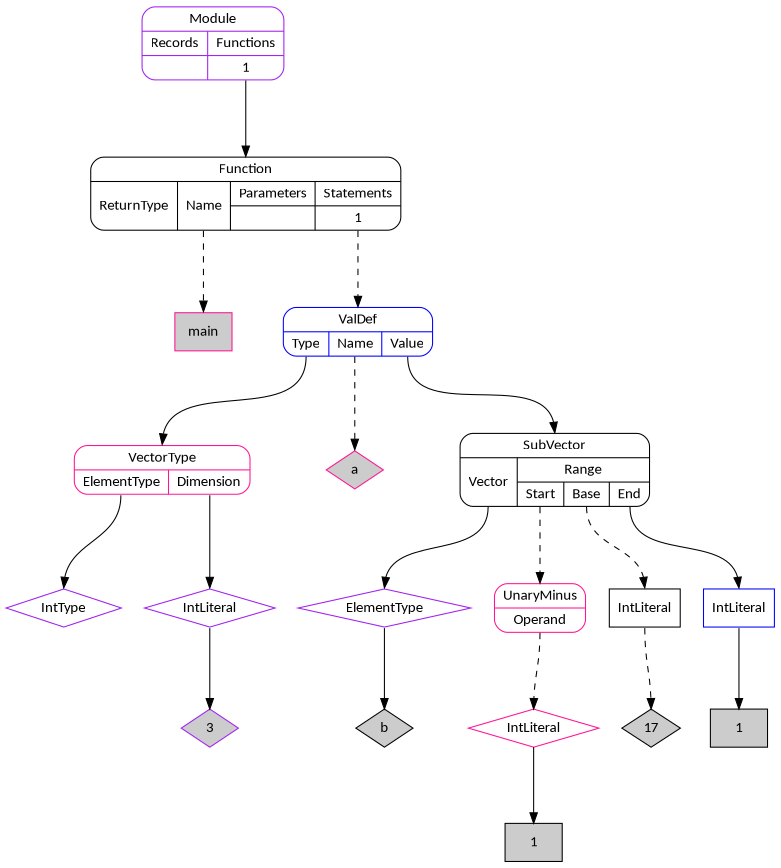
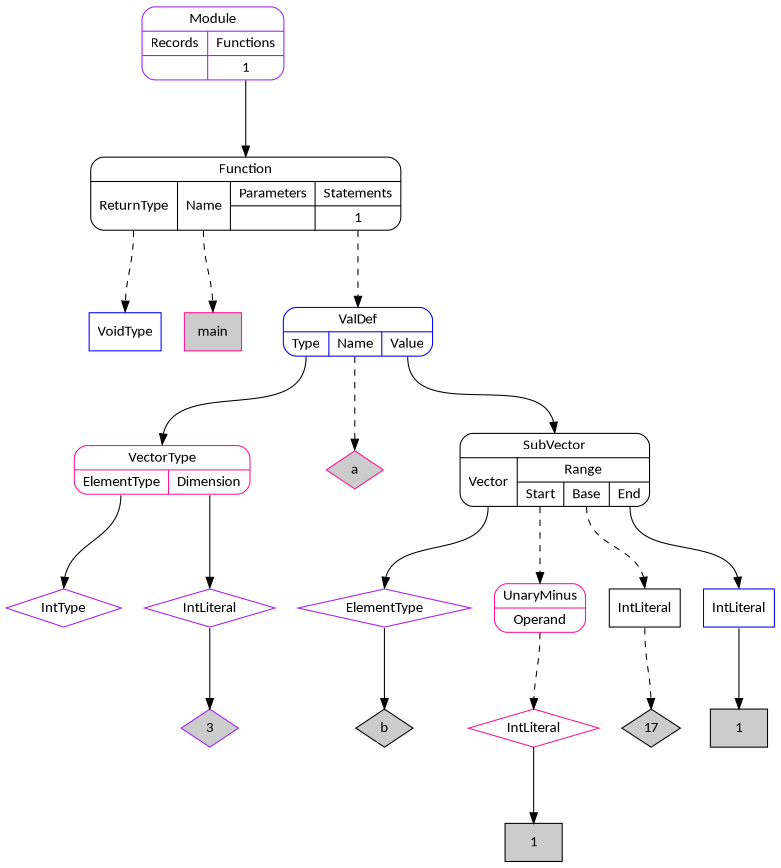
node "VoidType": added
